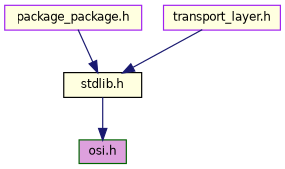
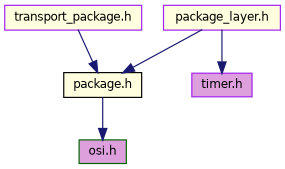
node "package_package.h": label "package_package.h" -> "transport_package.h"
node "transport_layer.h": label "transport_layer.h" -> "package_layer.h"
node "stdlib.h": label "stdlib.h" -> "package.h"
node "timer.h": added
